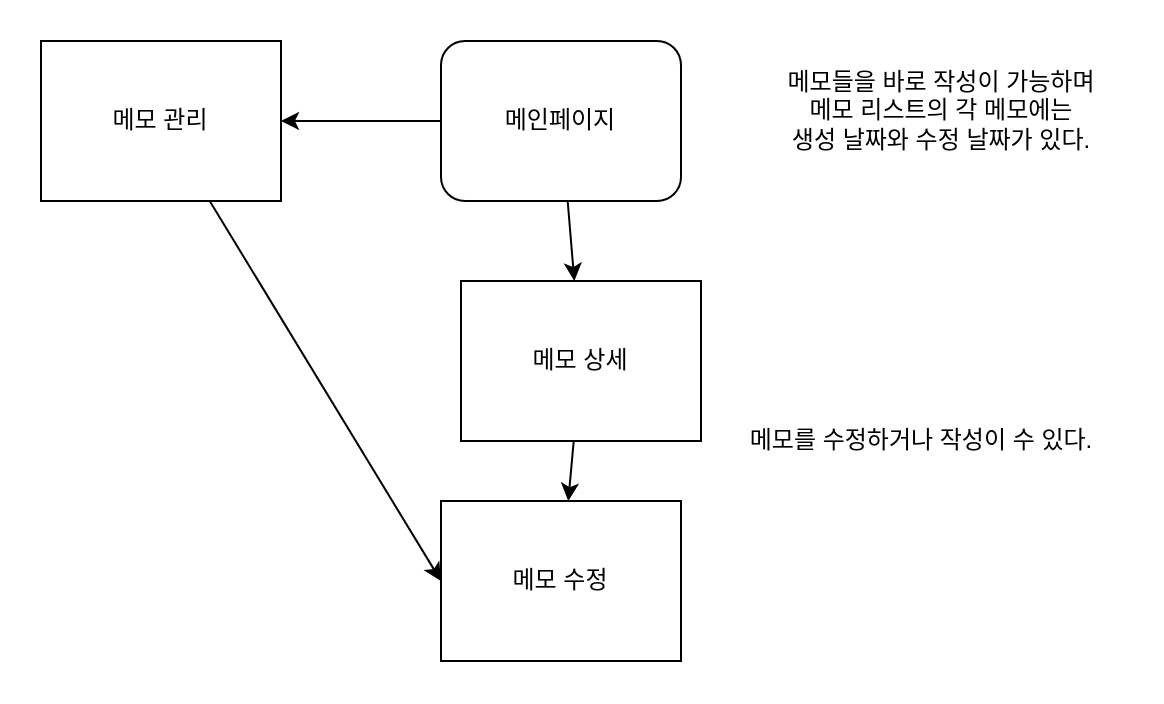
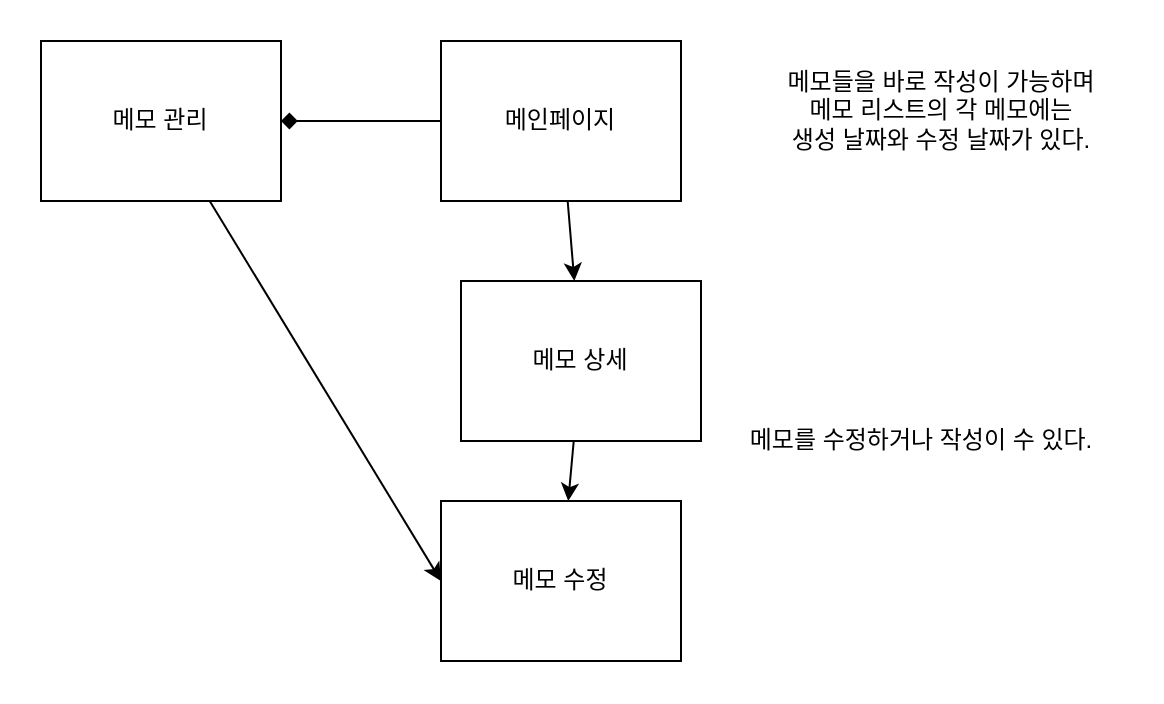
edge "메인페이지" -> "메모 관리": arrowhead classic -> diamond
node "메인페이지": shape rounded rectangle -> rectangle
